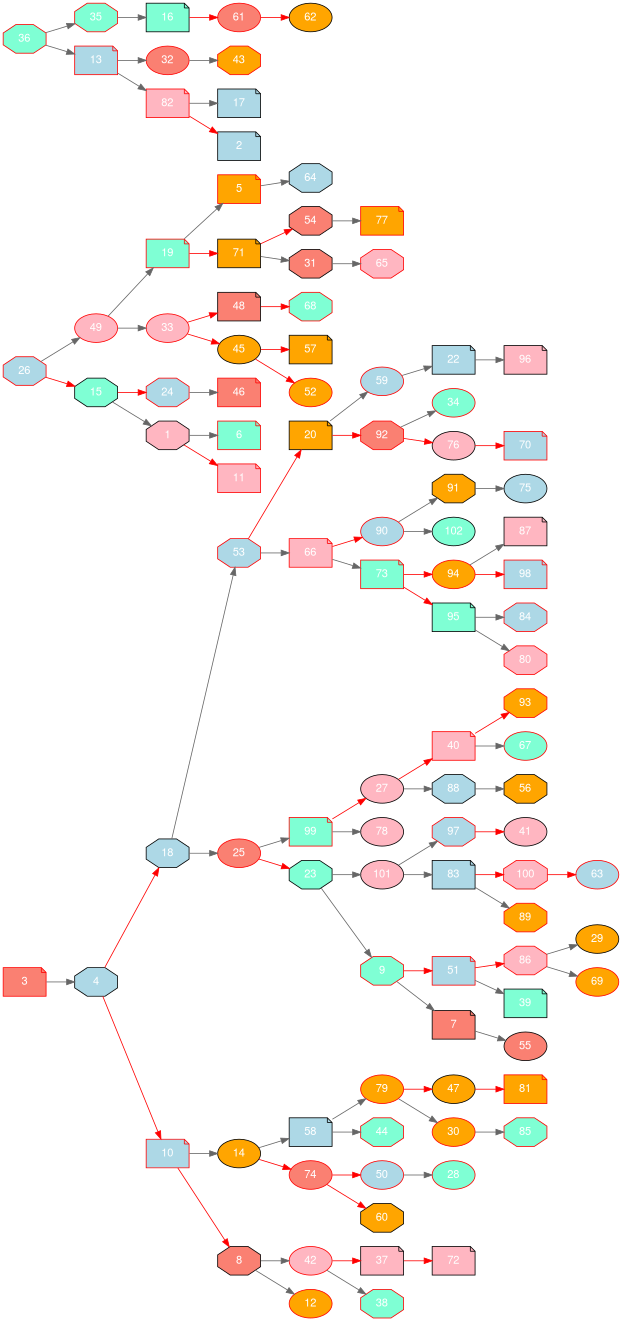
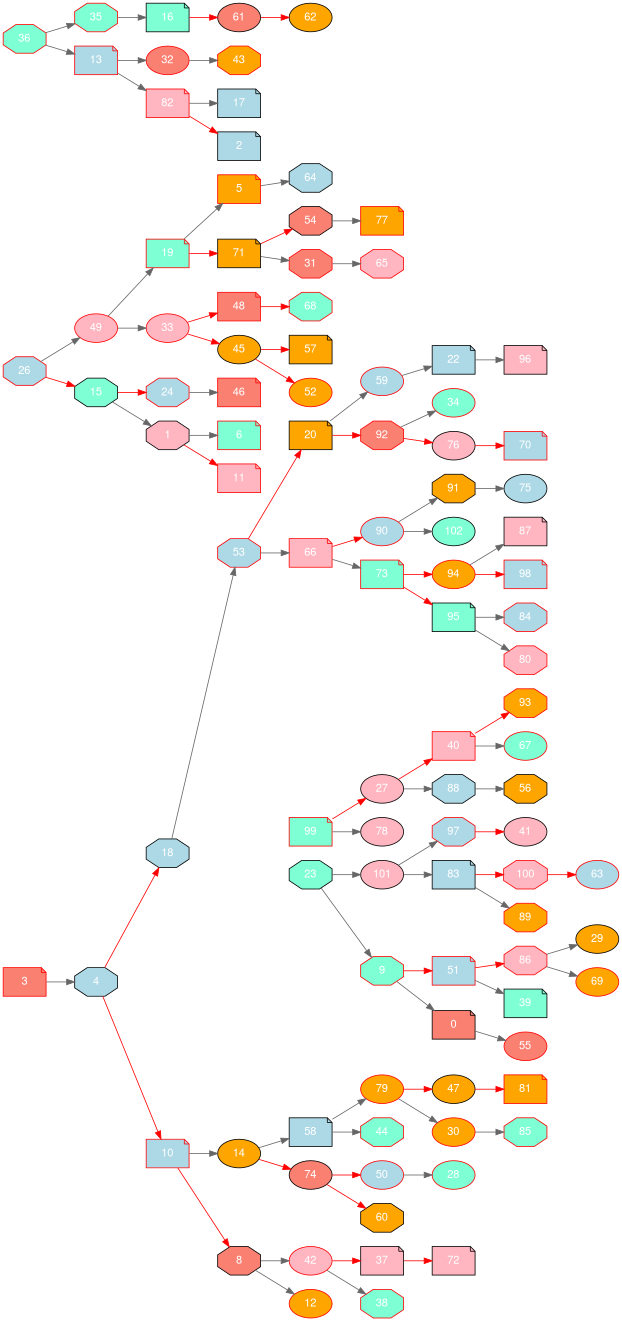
node "61": color red -> black
node "31": color black -> red
node "48": color black -> red
node "25": removed
node "7": label "7" -> "0"
node "55": color black -> red
node "74": color red -> black
